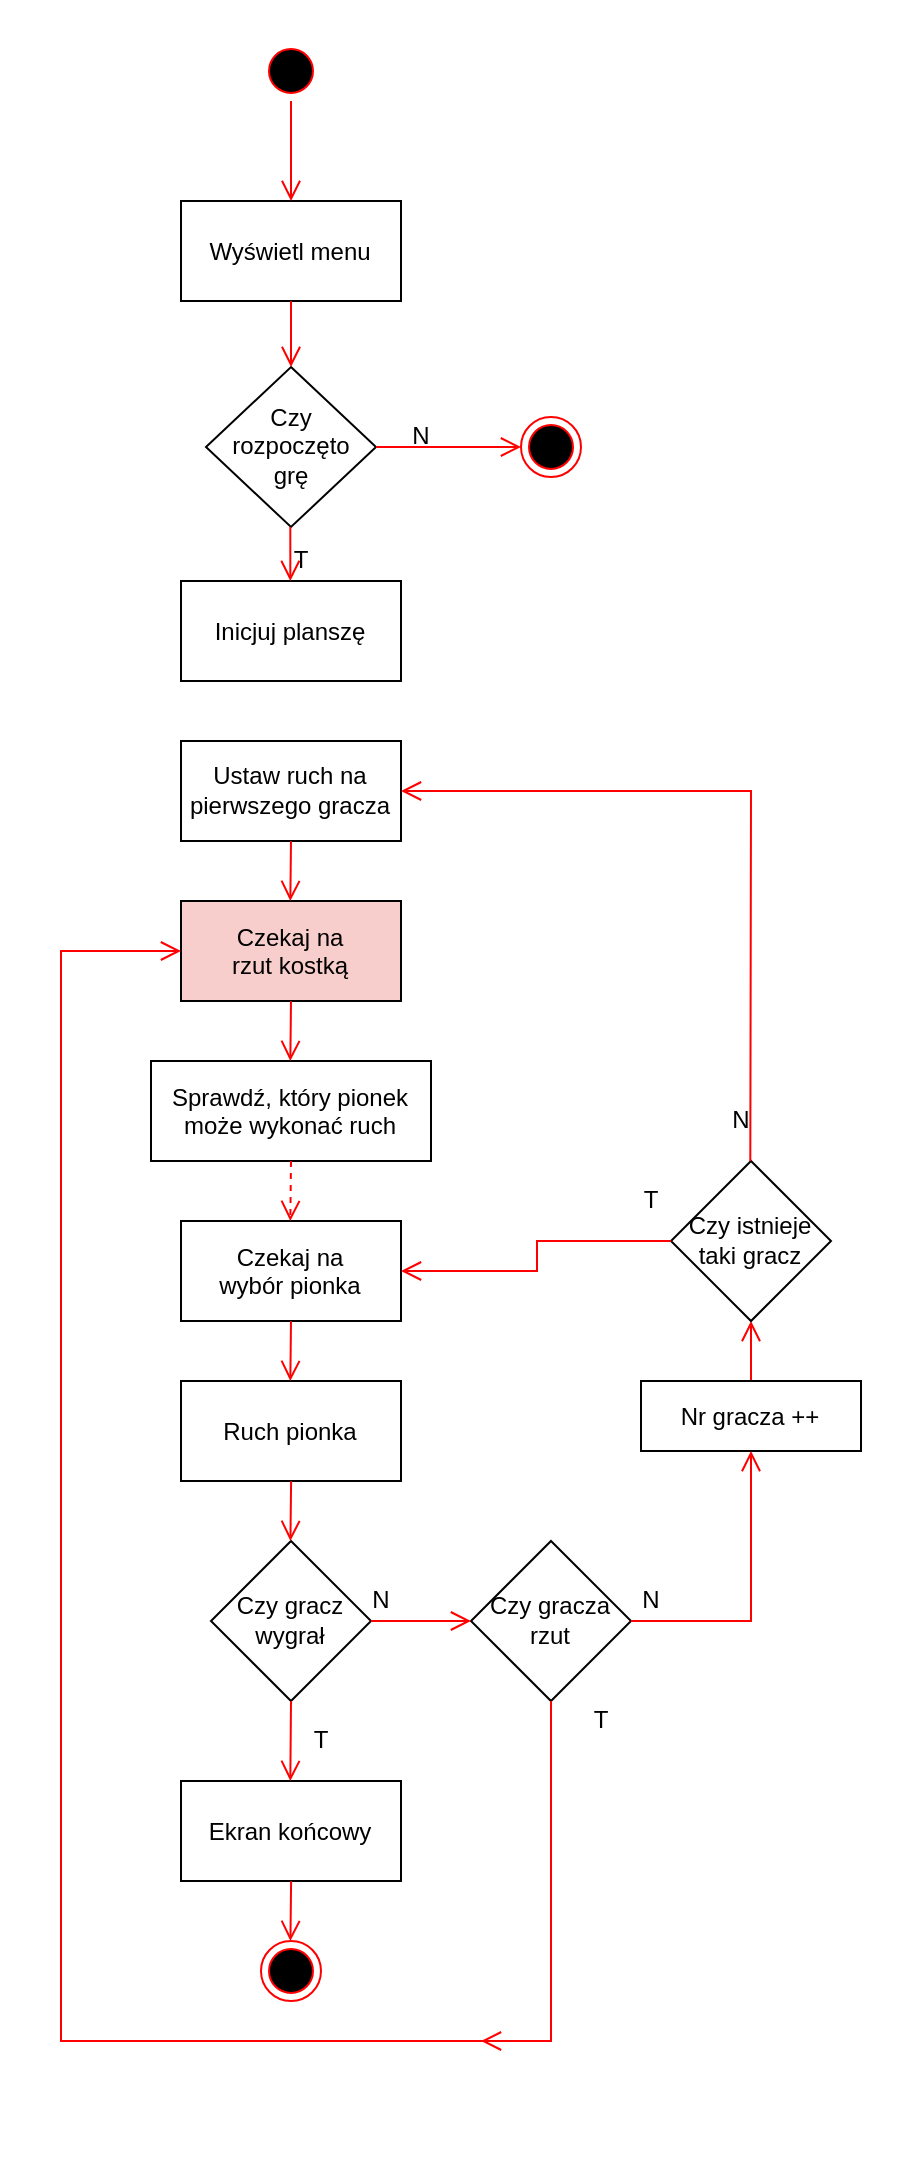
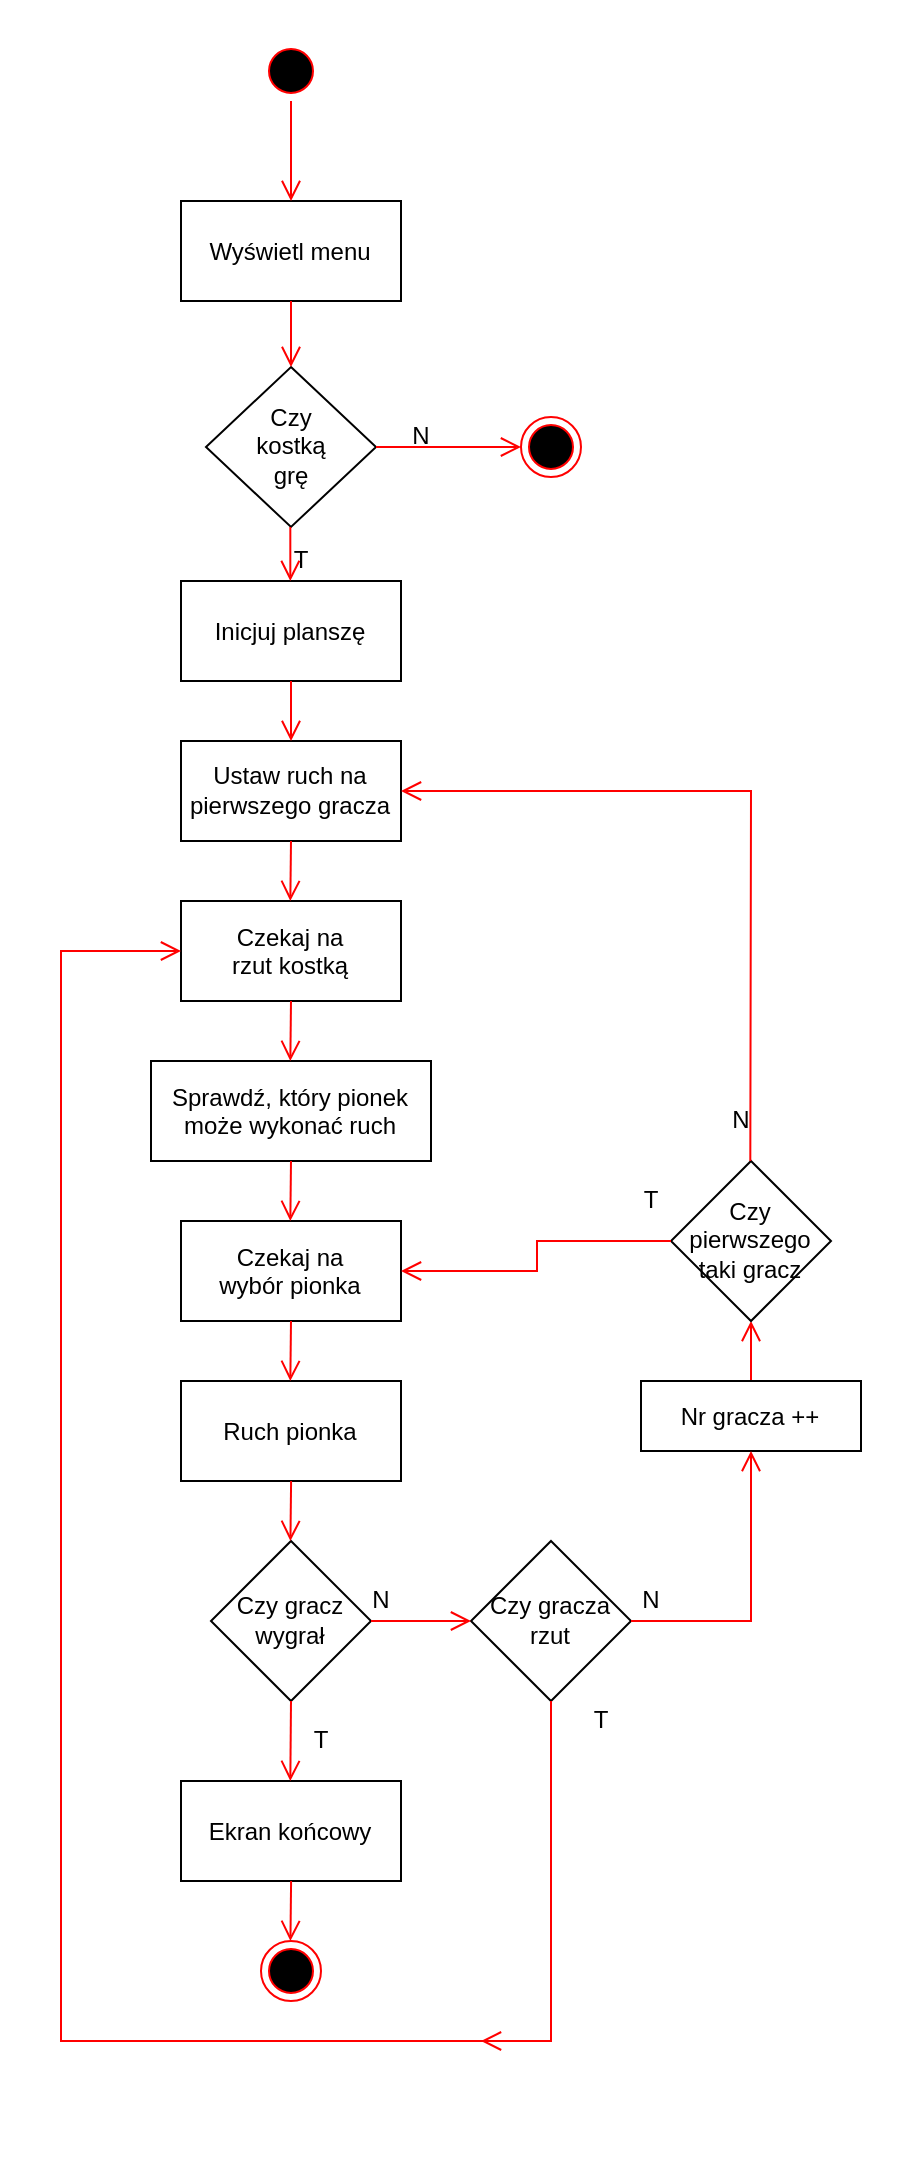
node "Czy rozpoczęto grę": label "Czy rozpoczęto grę" -> "Czy kostką grę"
edge "Inicjuj planszę" -> "Ustaw ruch na pierwszego gracza": added
node "Czekaj na rzut kostką": fillcolor #f8cecc -> #ffffff
edge "Sprawdź, który pionek może wykonać ruch" -> "Czekaj na wybór pionka": style dashed -> solid
node "Czy istnieje taki gracz": label "Czy istnieje taki gracz" -> "Czy pierwszego taki gracz"
